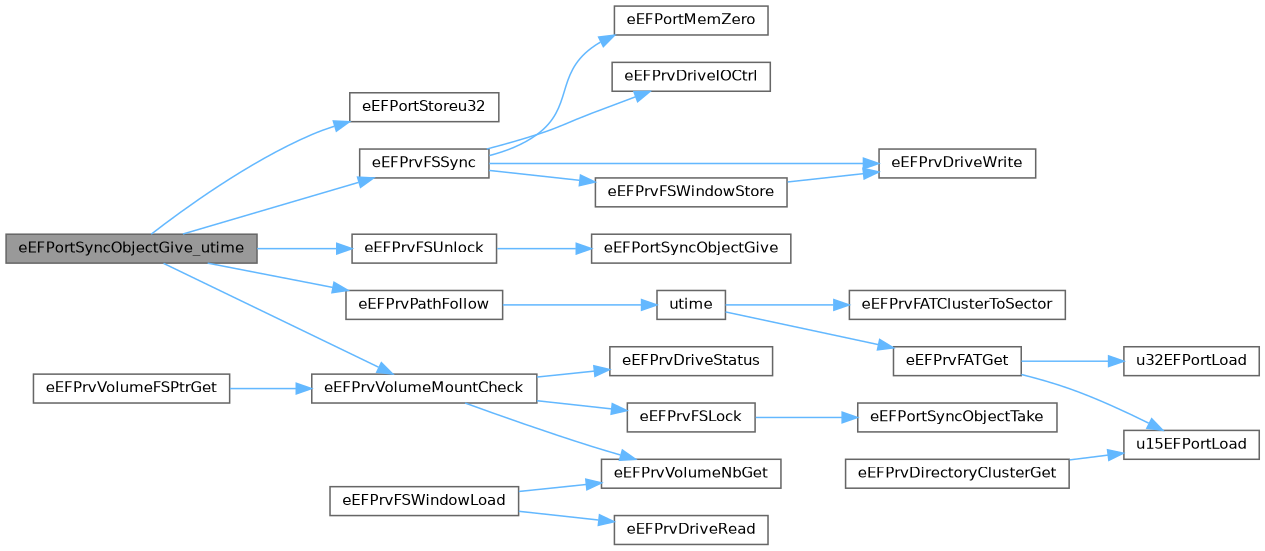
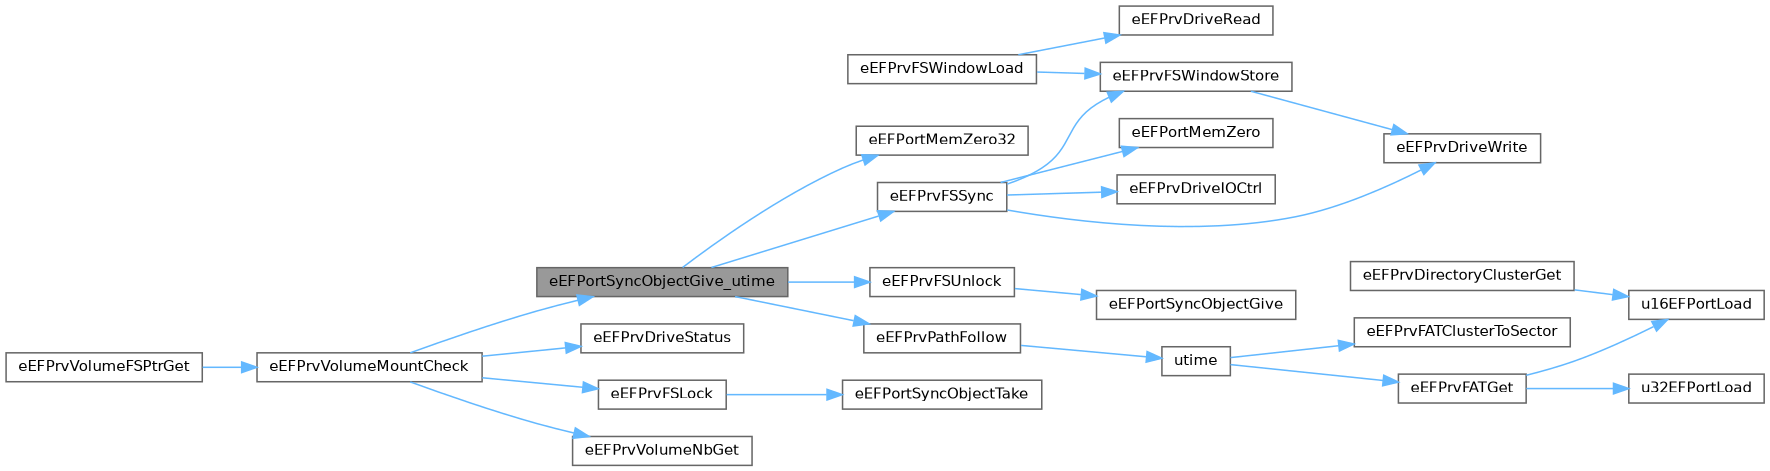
node "eEFPortStoreu32": label "eEFPortStoreu32" -> "eEFPortMemZero32"
edge "eEFPortSyncObjectGive_utime" -> "eEFPrvVolumeMountCheck": reversed
node "u15EFPortLoad": label "u15EFPortLoad" -> "u16EFPortLoad"
edge "eEFPrvFSWindowLoad" -> "eEFPrvVolumeNbGet": now "eEFPrvFSWindowLoad" -> "eEFPrvFSWindowStore"
